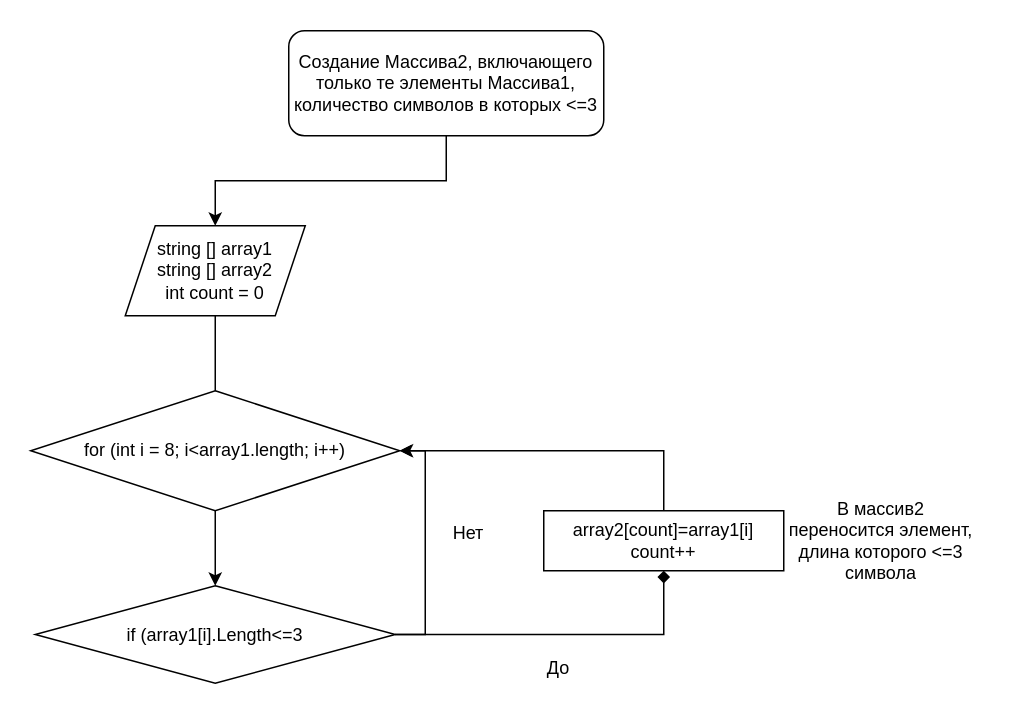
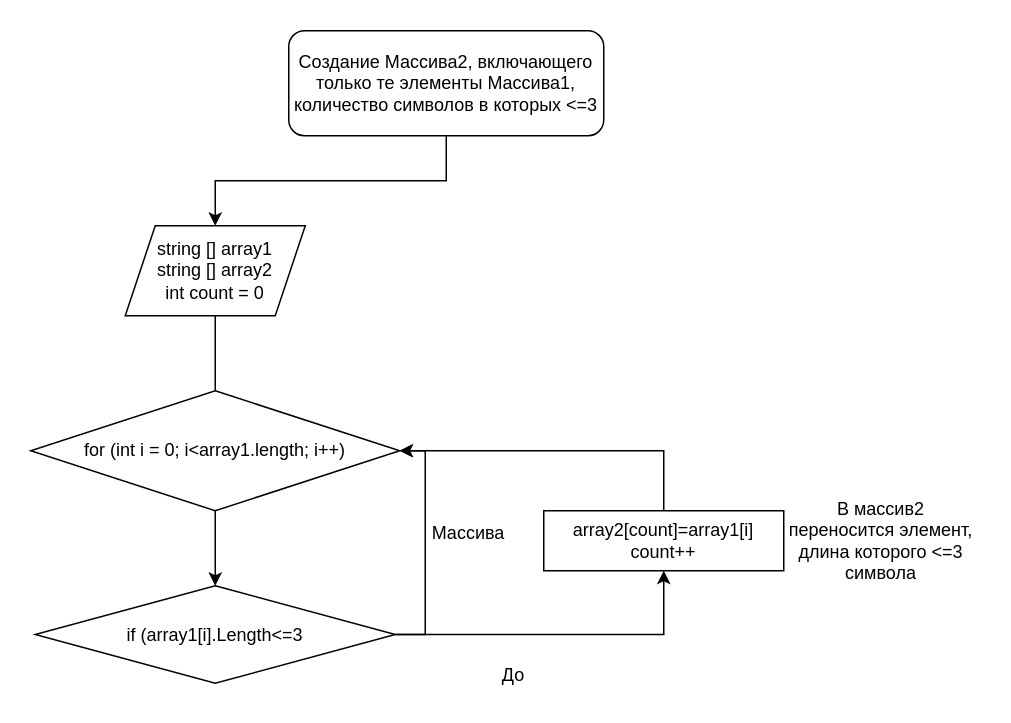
node "for (int i = 8; i<array1.length; i++)": label "for (int i = 8; i<array1.length; i++)" -> "for (int i = 0; i<array1.length; i++)"
node "Нет": label "Нет" -> "Массива"
edge "if (array1[i].Length<=3" -> "array2[count]=array1[i] count++": arrowhead diamond -> classic
node "До": moved (559, 668) -> (514, 676)
